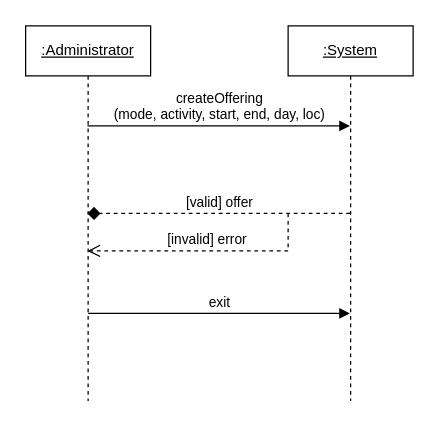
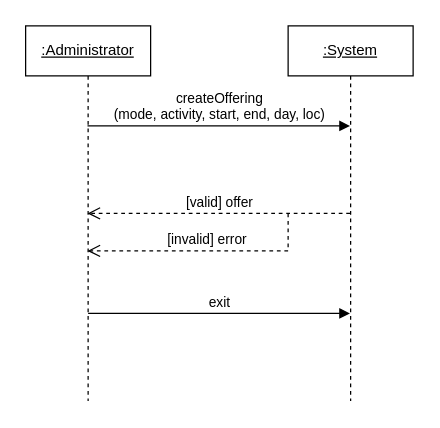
edge ":System" -> ":Administrator": arrowhead diamond -> open
